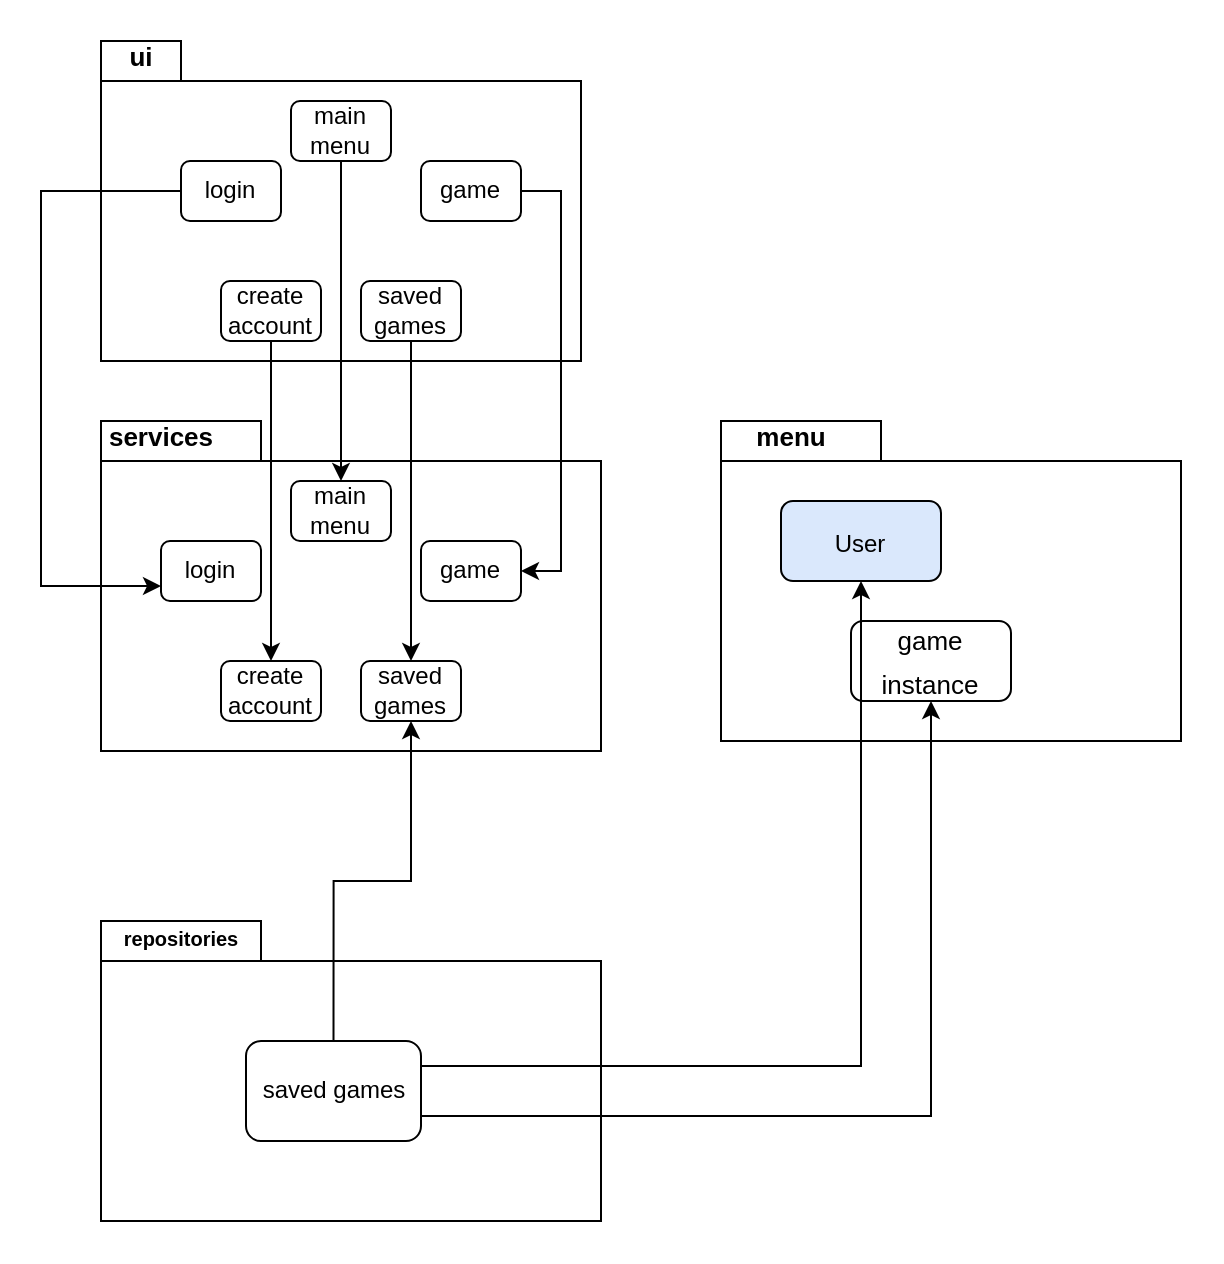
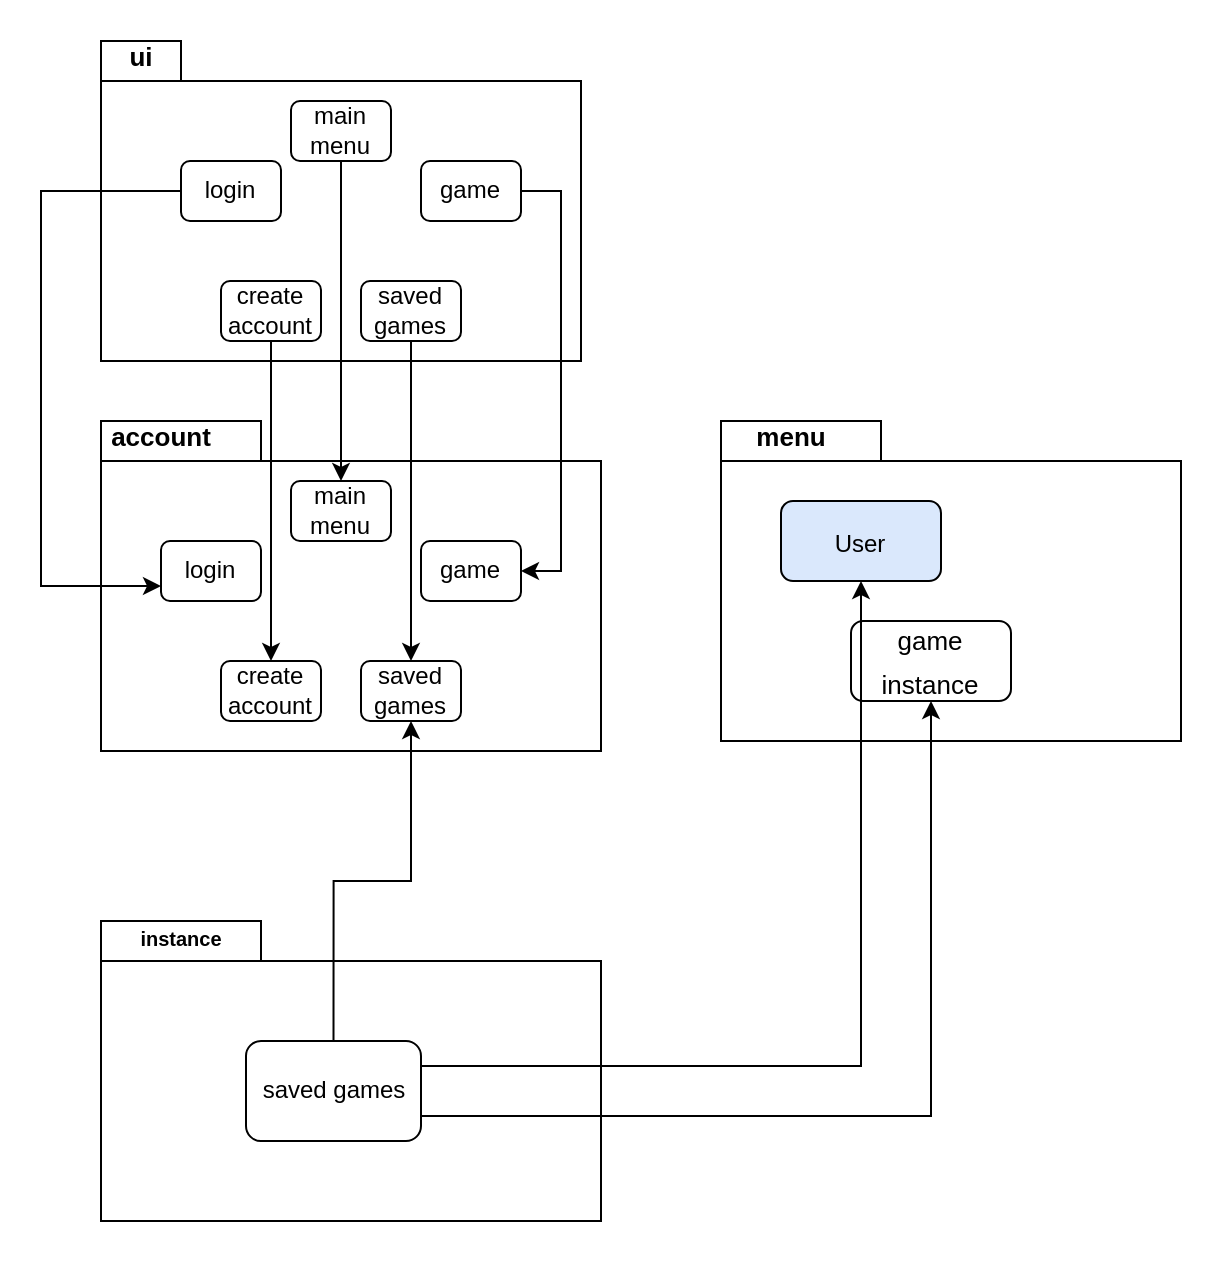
node "services": label "services" -> "account"
node "repositories": label "repositories" -> "instance"
